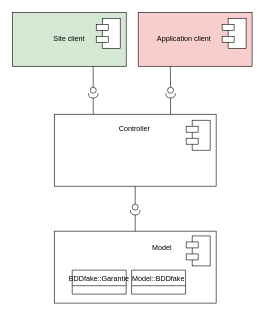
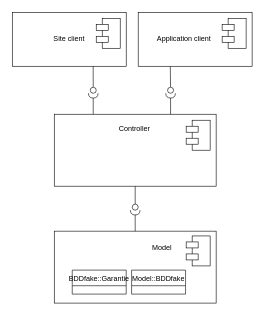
node "Site client": fillcolor #d5e8d4 -> #ffffff
node "Application client": fillcolor #f8cecc -> #ffffff
